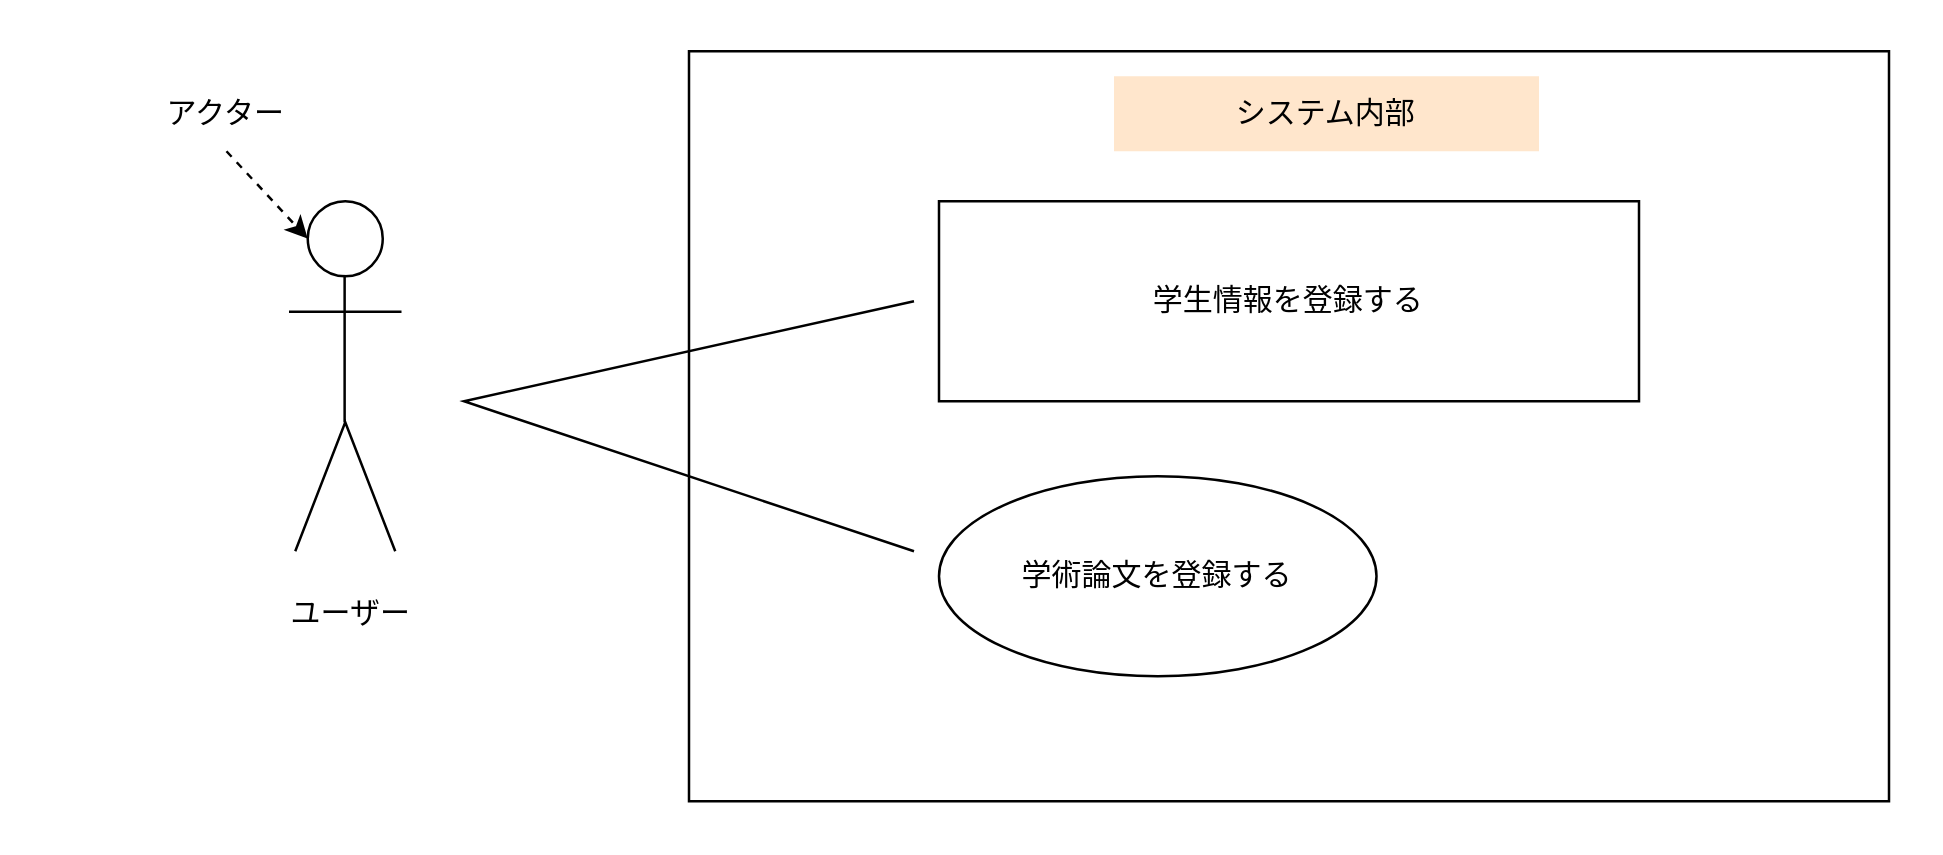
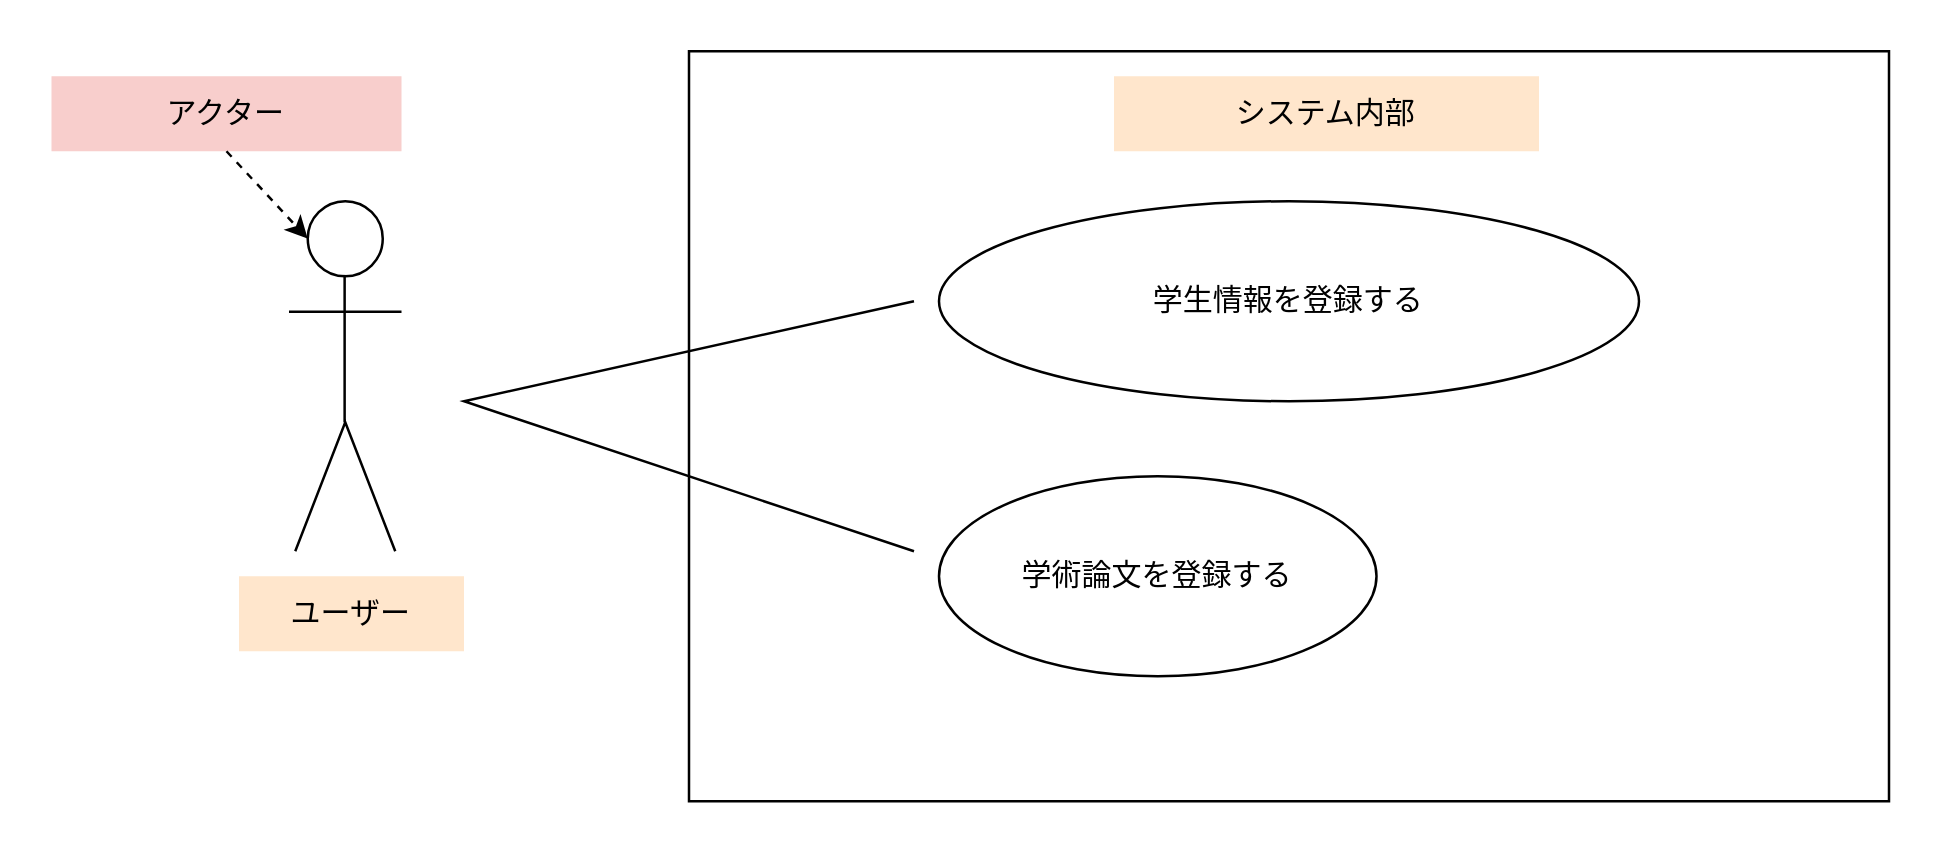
node "アクター": fillcolor #ffffff -> #f8cecc
node "学生情報を登録する": shape rectangle -> ellipse
node "ユーザー": fillcolor #ffffff -> #ffe6cc
